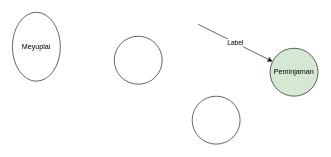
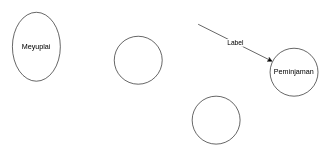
node "Peminjaman": fillcolor #d5e8d4 -> #ffffff
